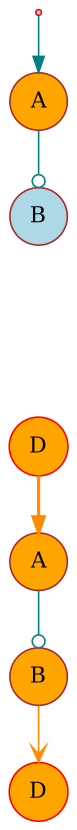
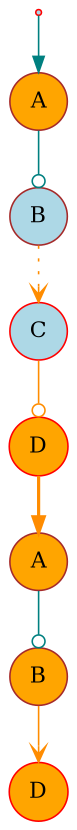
node "C": added
